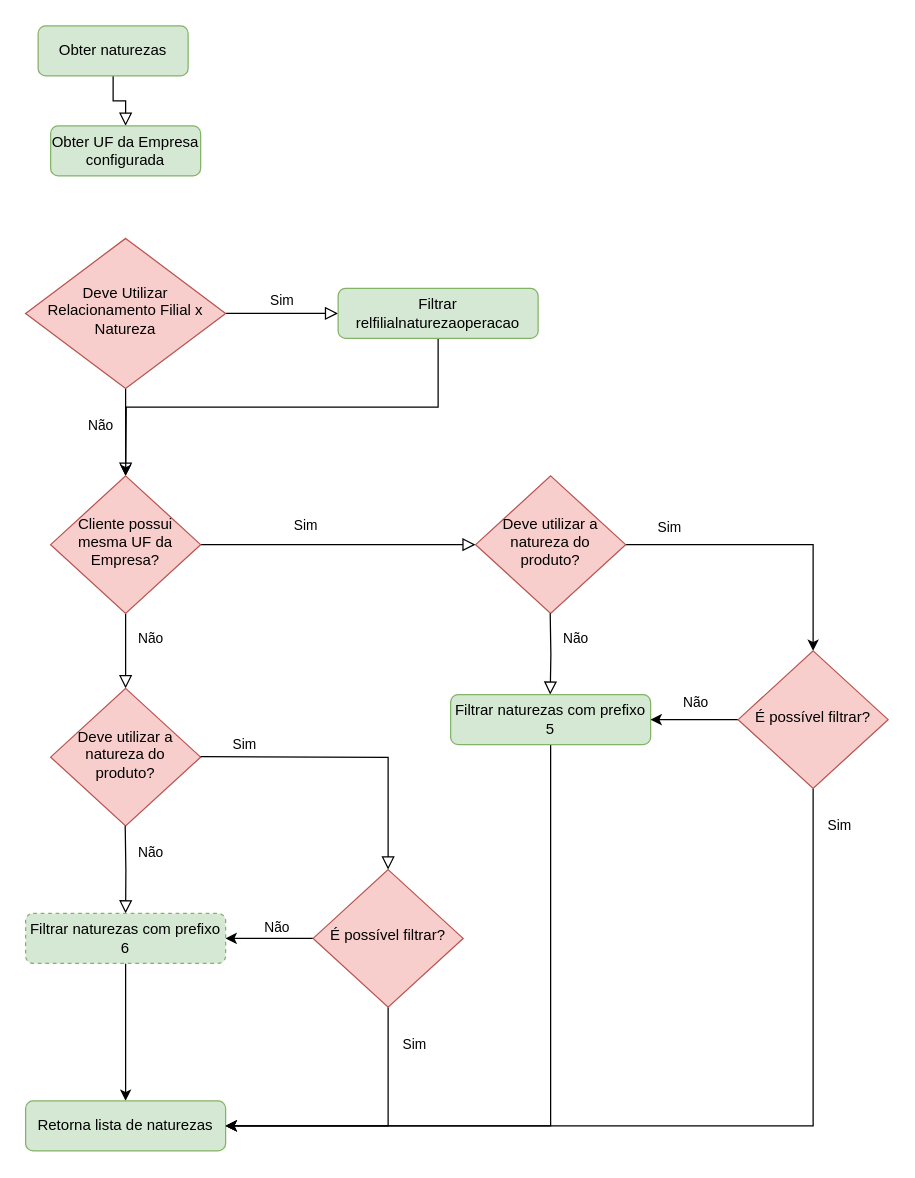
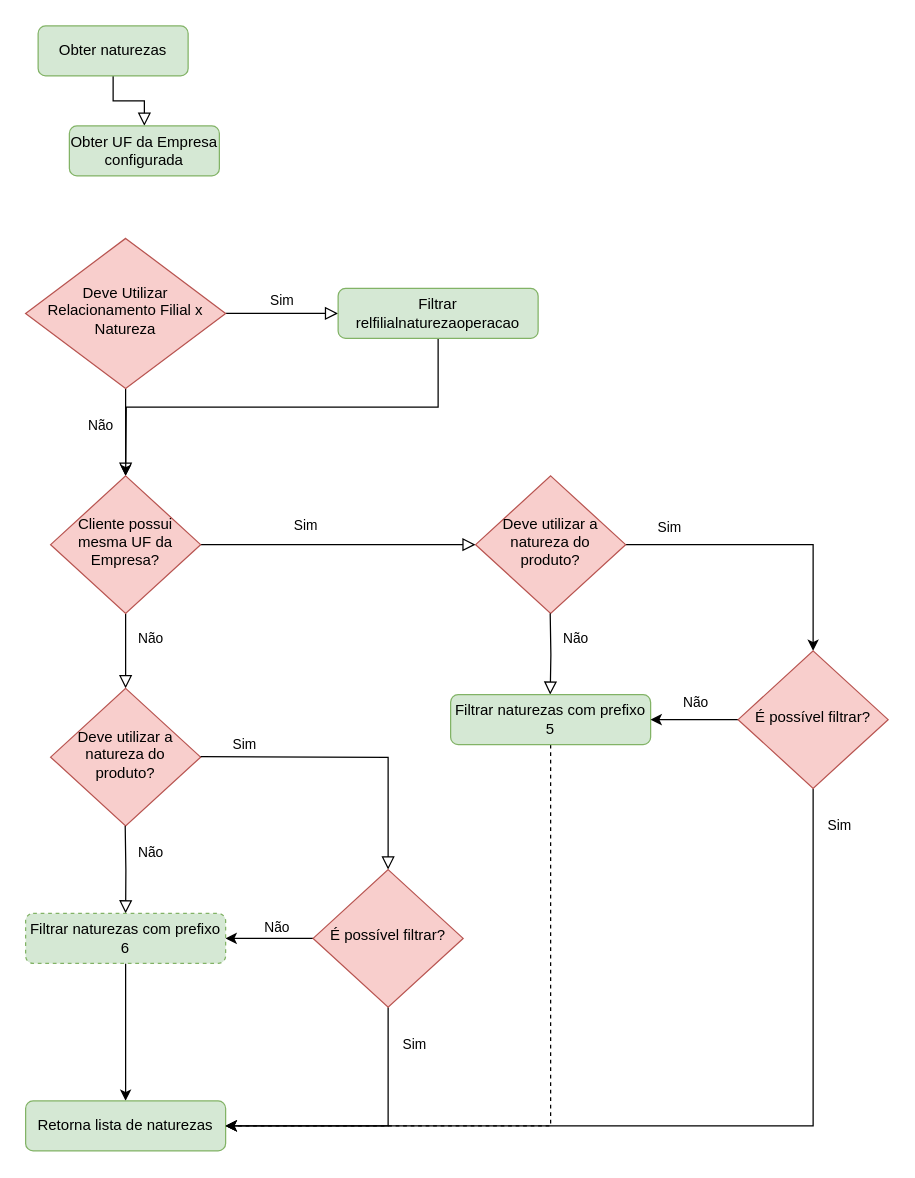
node "Obter UF da Empresa configurada": moved (126, 151) -> (144, 151)
edge "Filtrar naturezas com prefixo 5" -> "Retorna lista de naturezas": style solid -> dashed
